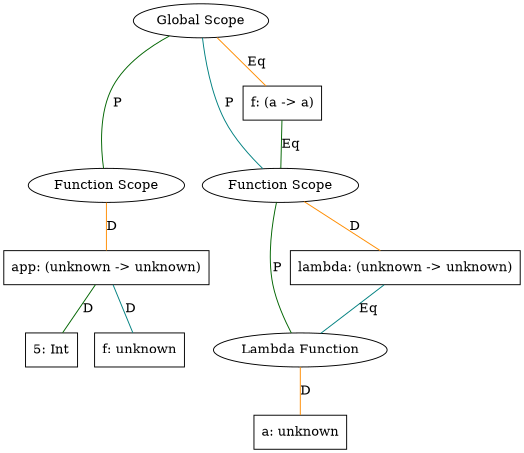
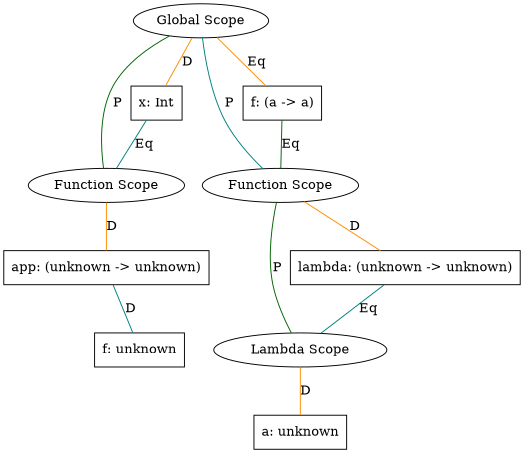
node "x: Int": added
node "5: Int": removed
node "Lambda Function": label "Lambda Function" -> "Lambda Scope"
